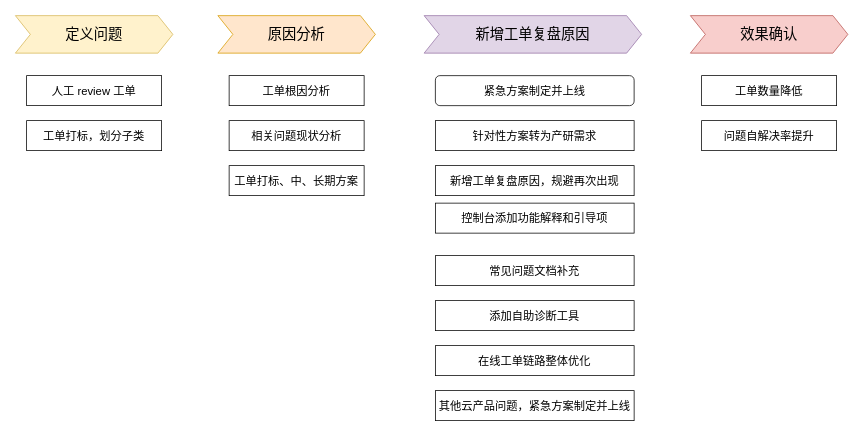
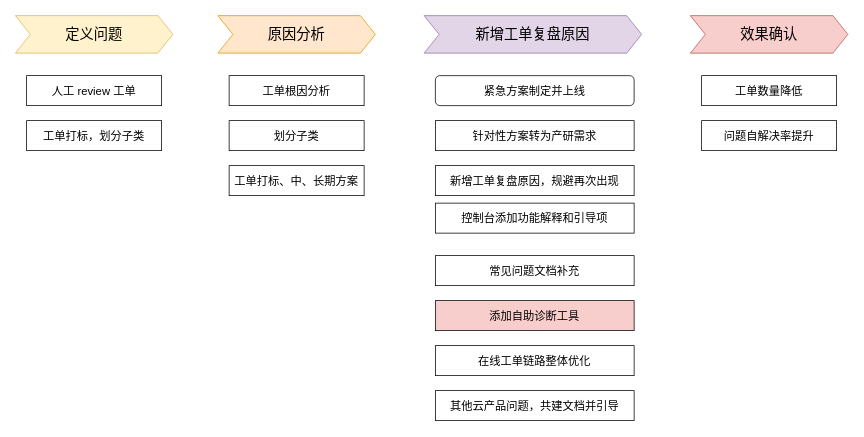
node "相关问题现状分析": label "相关问题现状分析" -> "划分子类"
node "添加自助诊断工具": fillcolor #ffffff -> #f8cecc
node "其他云产品问题，紧急方案制定并上线": label "其他云产品问题，紧急方案制定并上线" -> "其他云产品问题，共建文档并引导"
